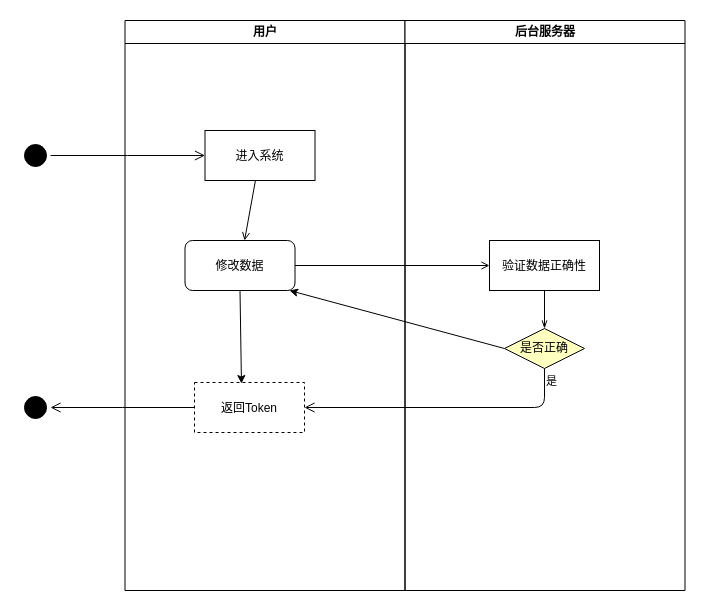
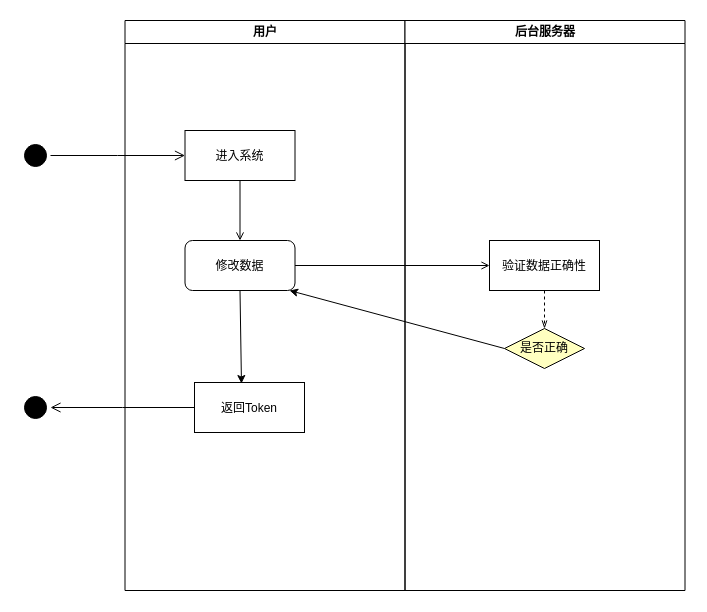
node "进入系统": moved (260, 156) -> (240, 156)
edge "验证数据正确性" -> "是否正确": style solid -> dashed
node "返回Token": style dashed -> solid
edge "是否正确" -> "返回Token": removed, label "是"
